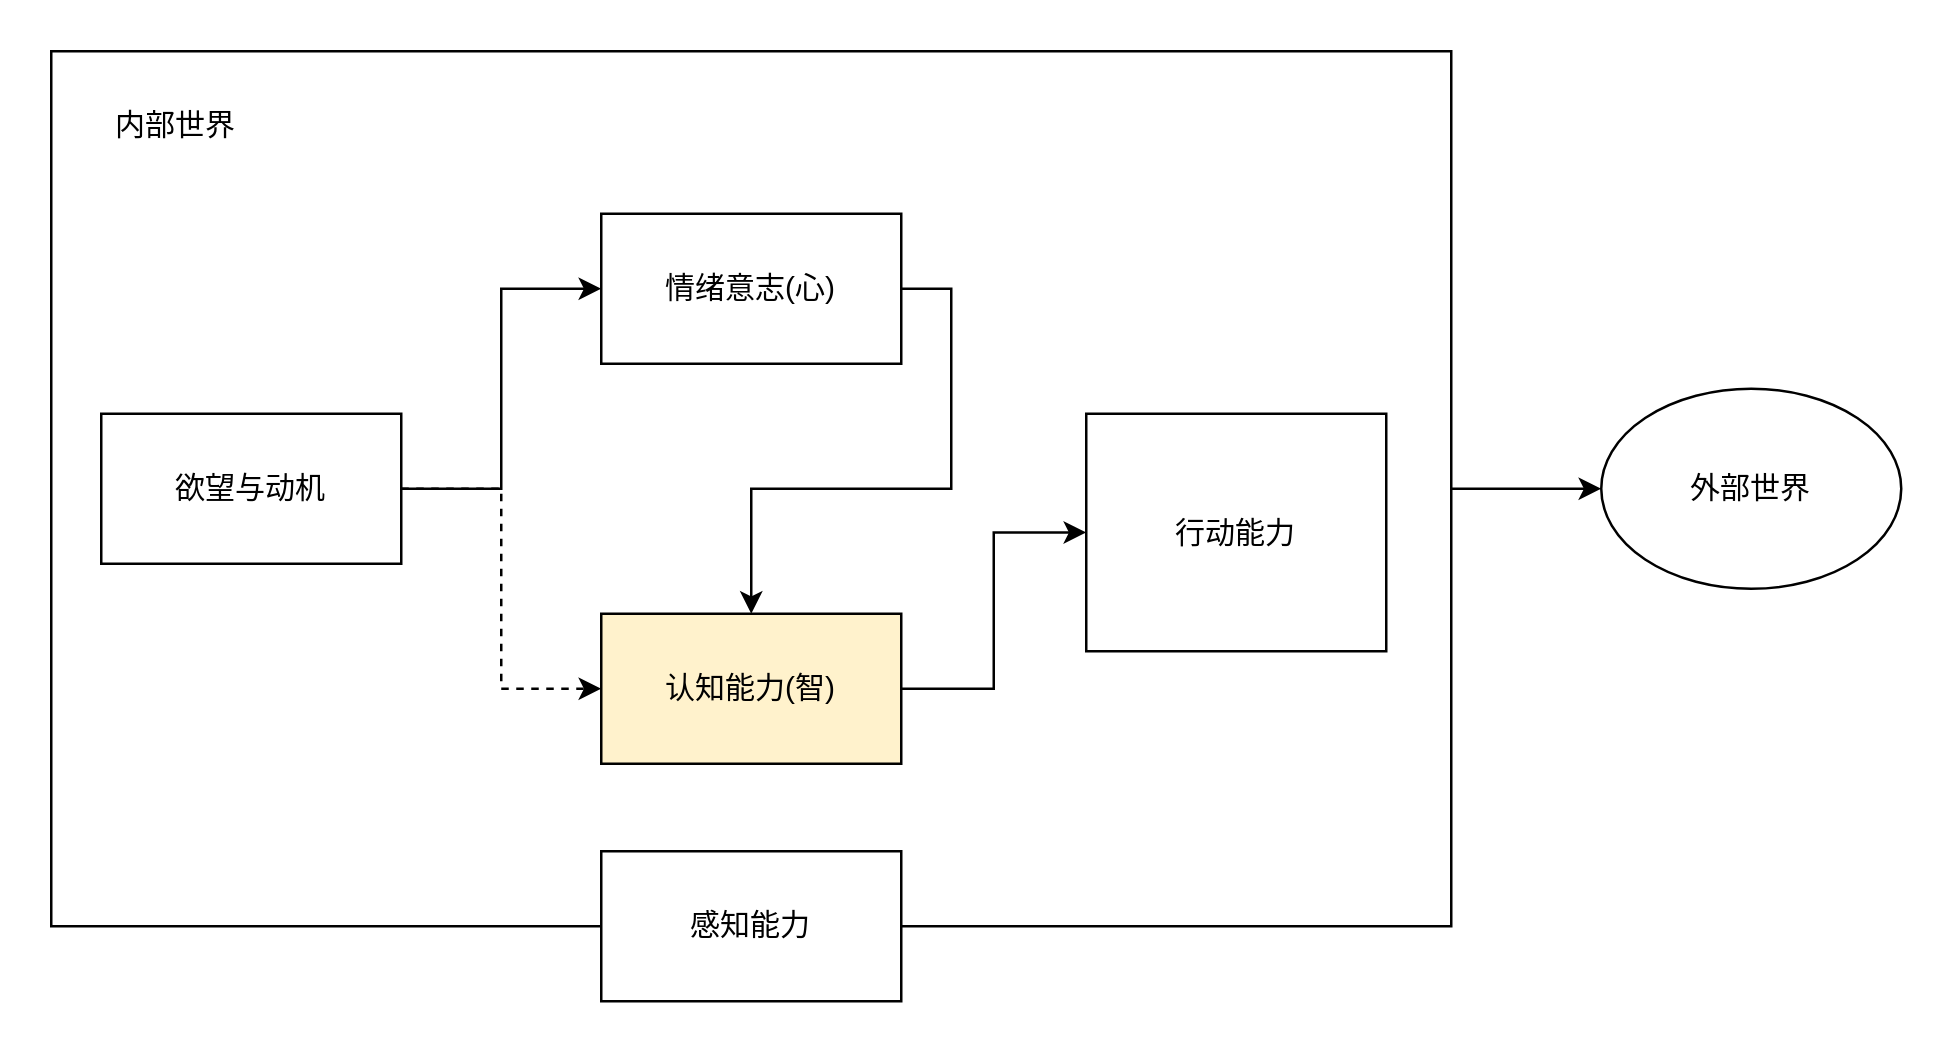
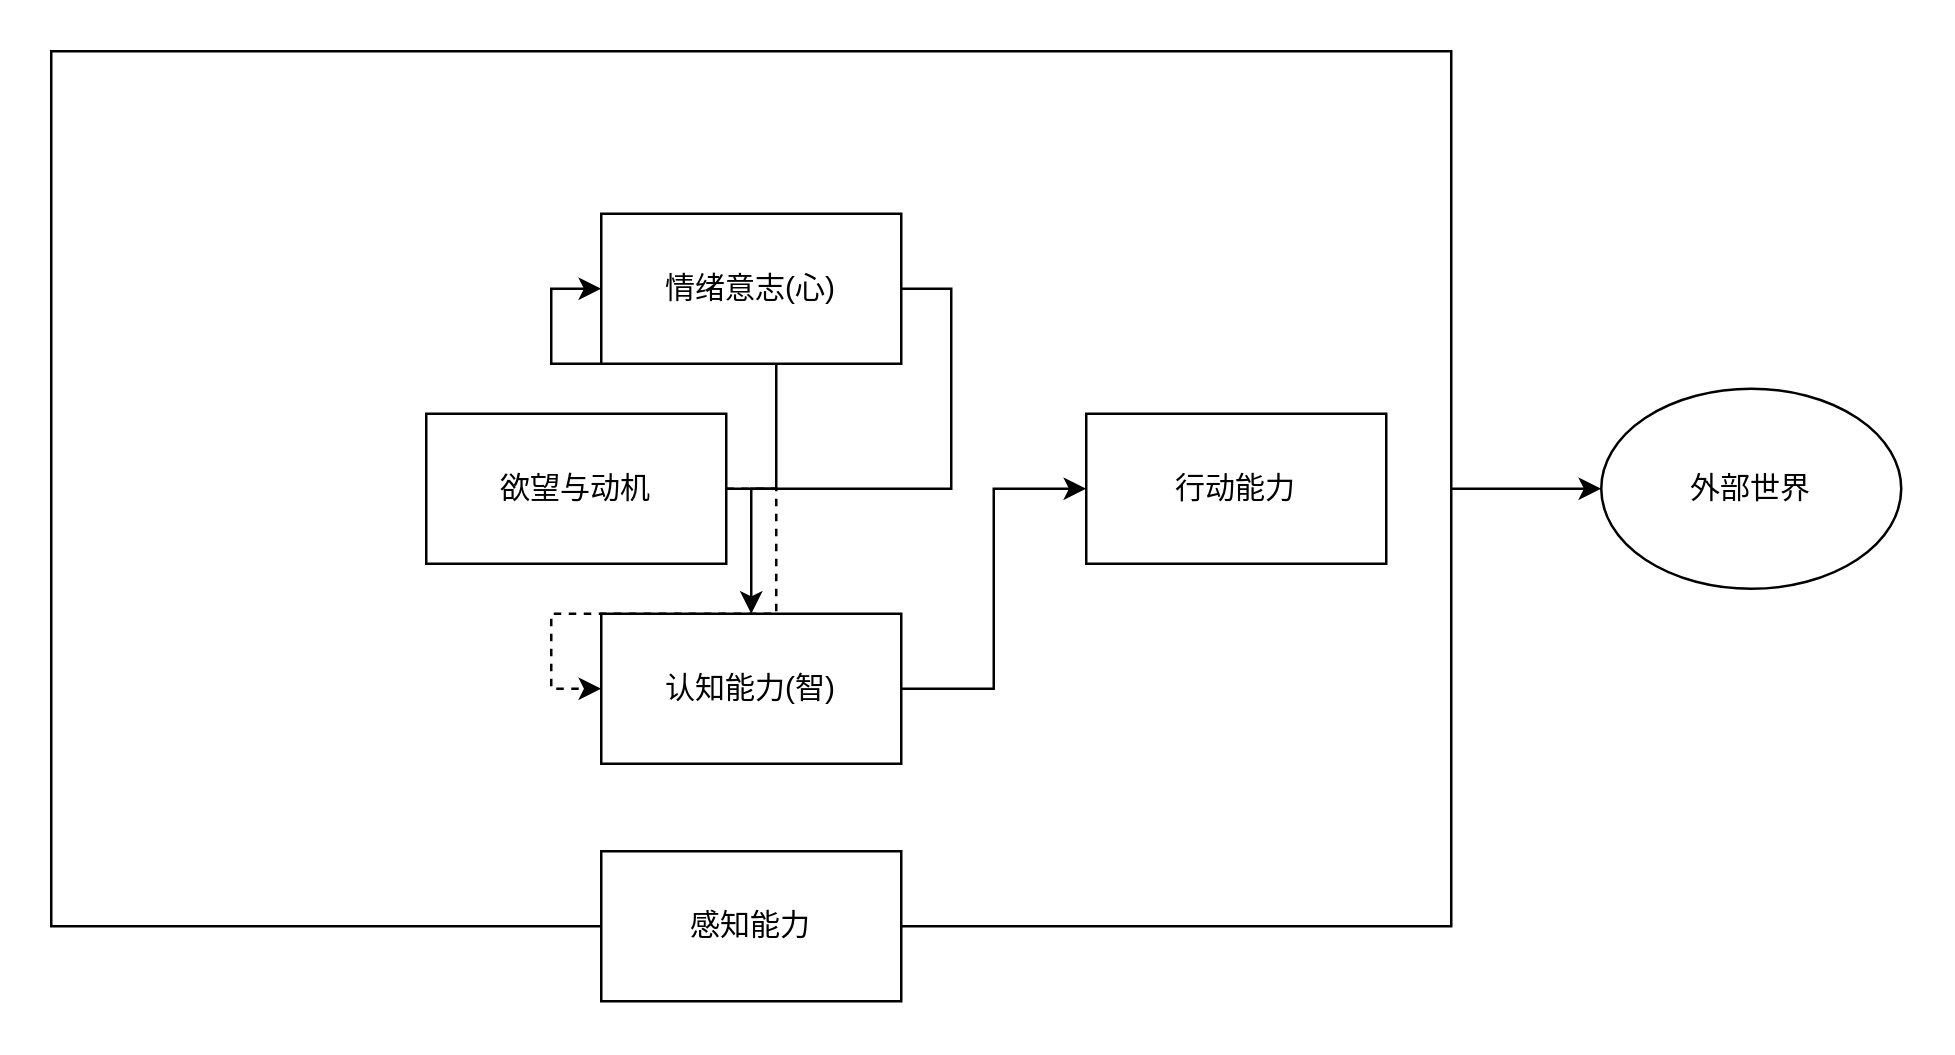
node "内部世界": removed
node "欲望与动机": moved (251, 489) -> (576, 489)
node "行动能力": size 300x238 -> 300x150
node "认知能力(智)": fillcolor #fff2cc -> #ffffff
